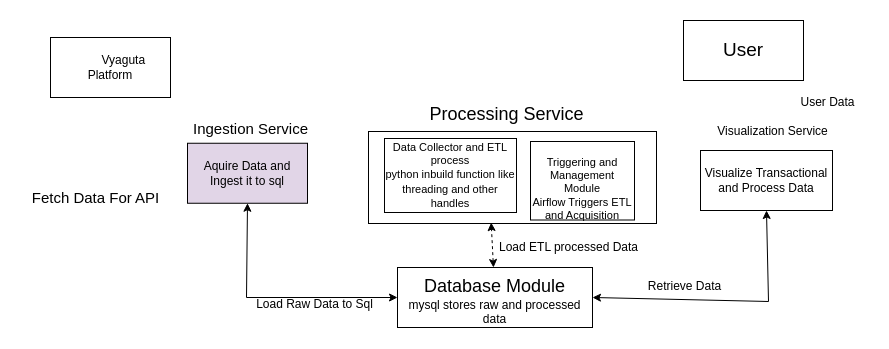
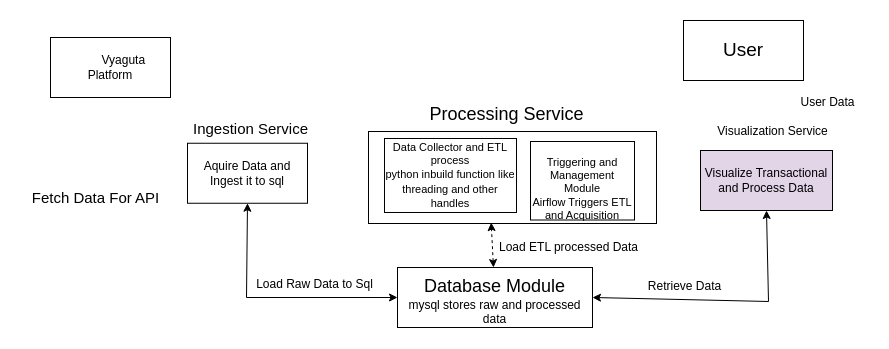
node "Aquire Data and Ingest it to sql": fillcolor #e1d5e7 -> #ffffff
node "Visualize Transactional and Process Data": fillcolor #ffffff -> #e1d5e7
node "Load Raw Data to Sql": moved (315, 305) -> (315, 285)
